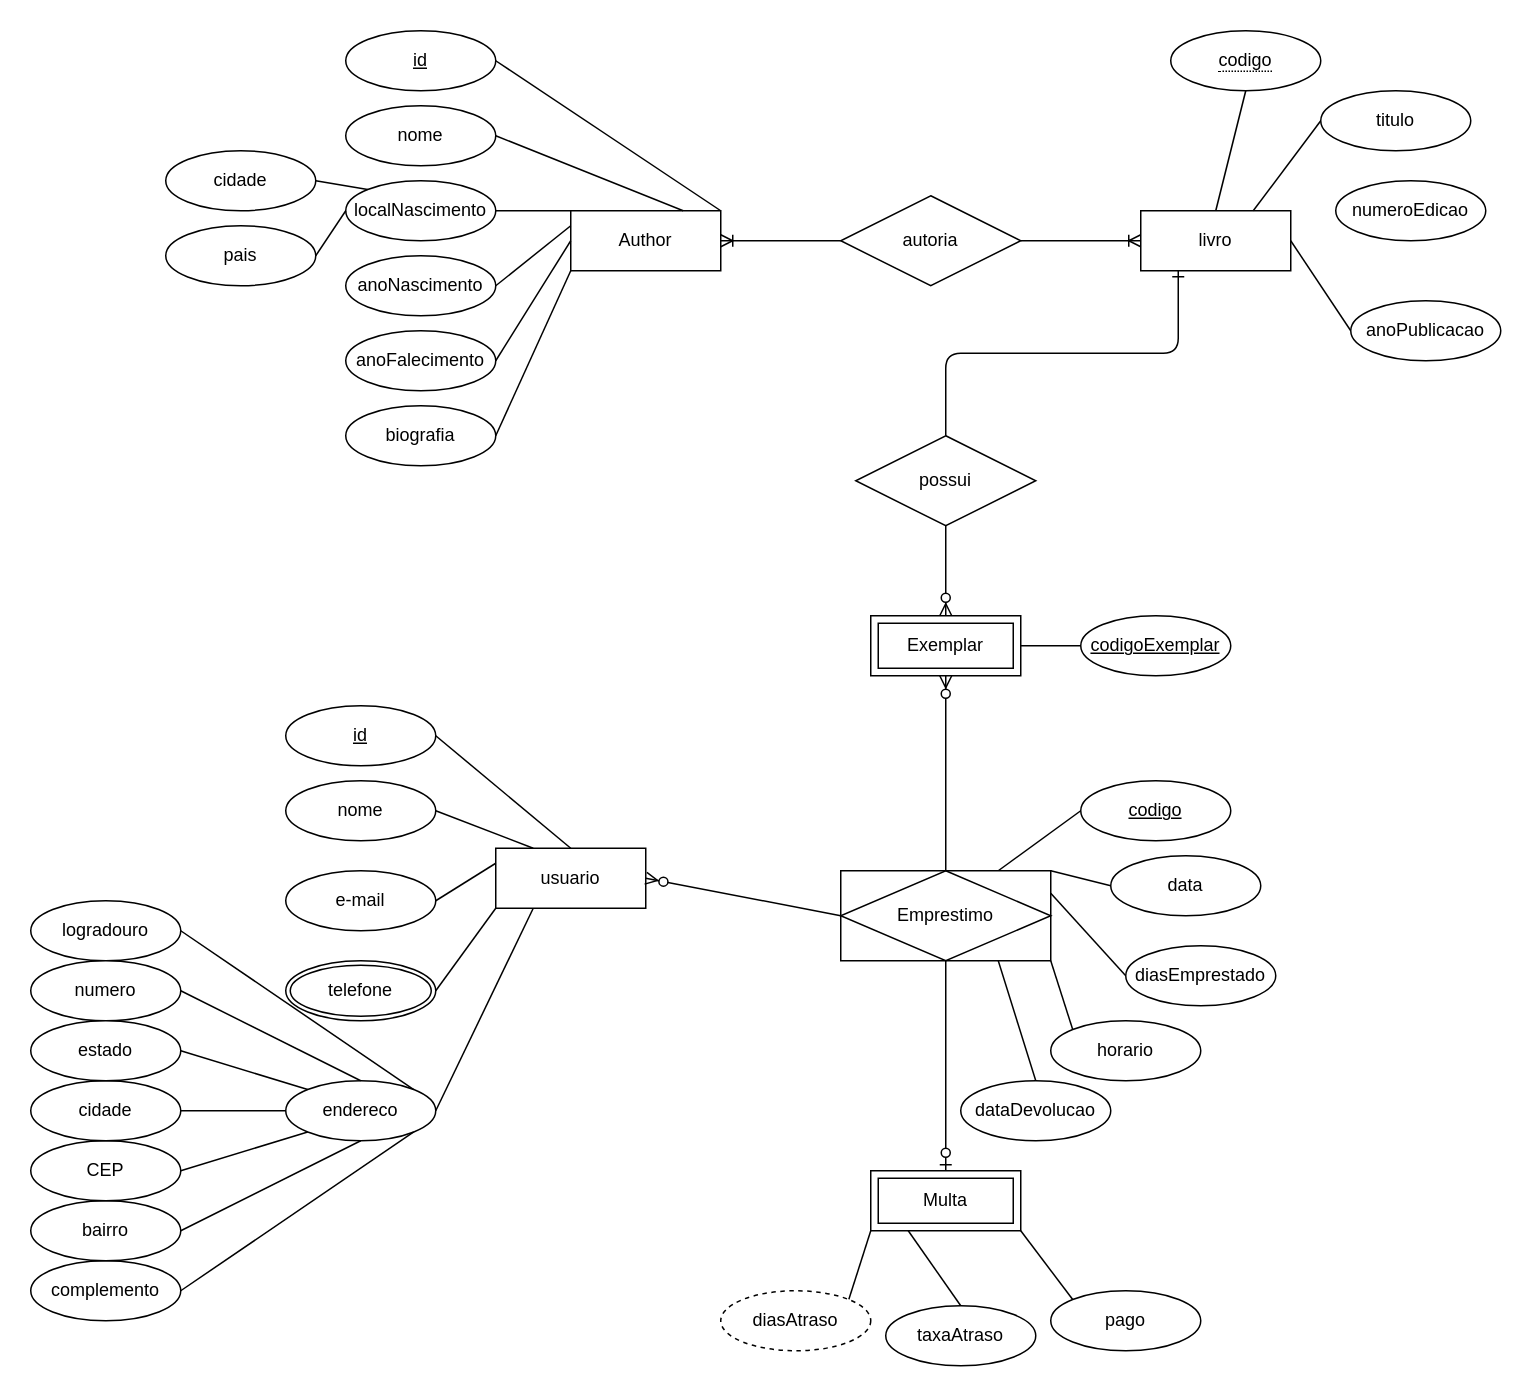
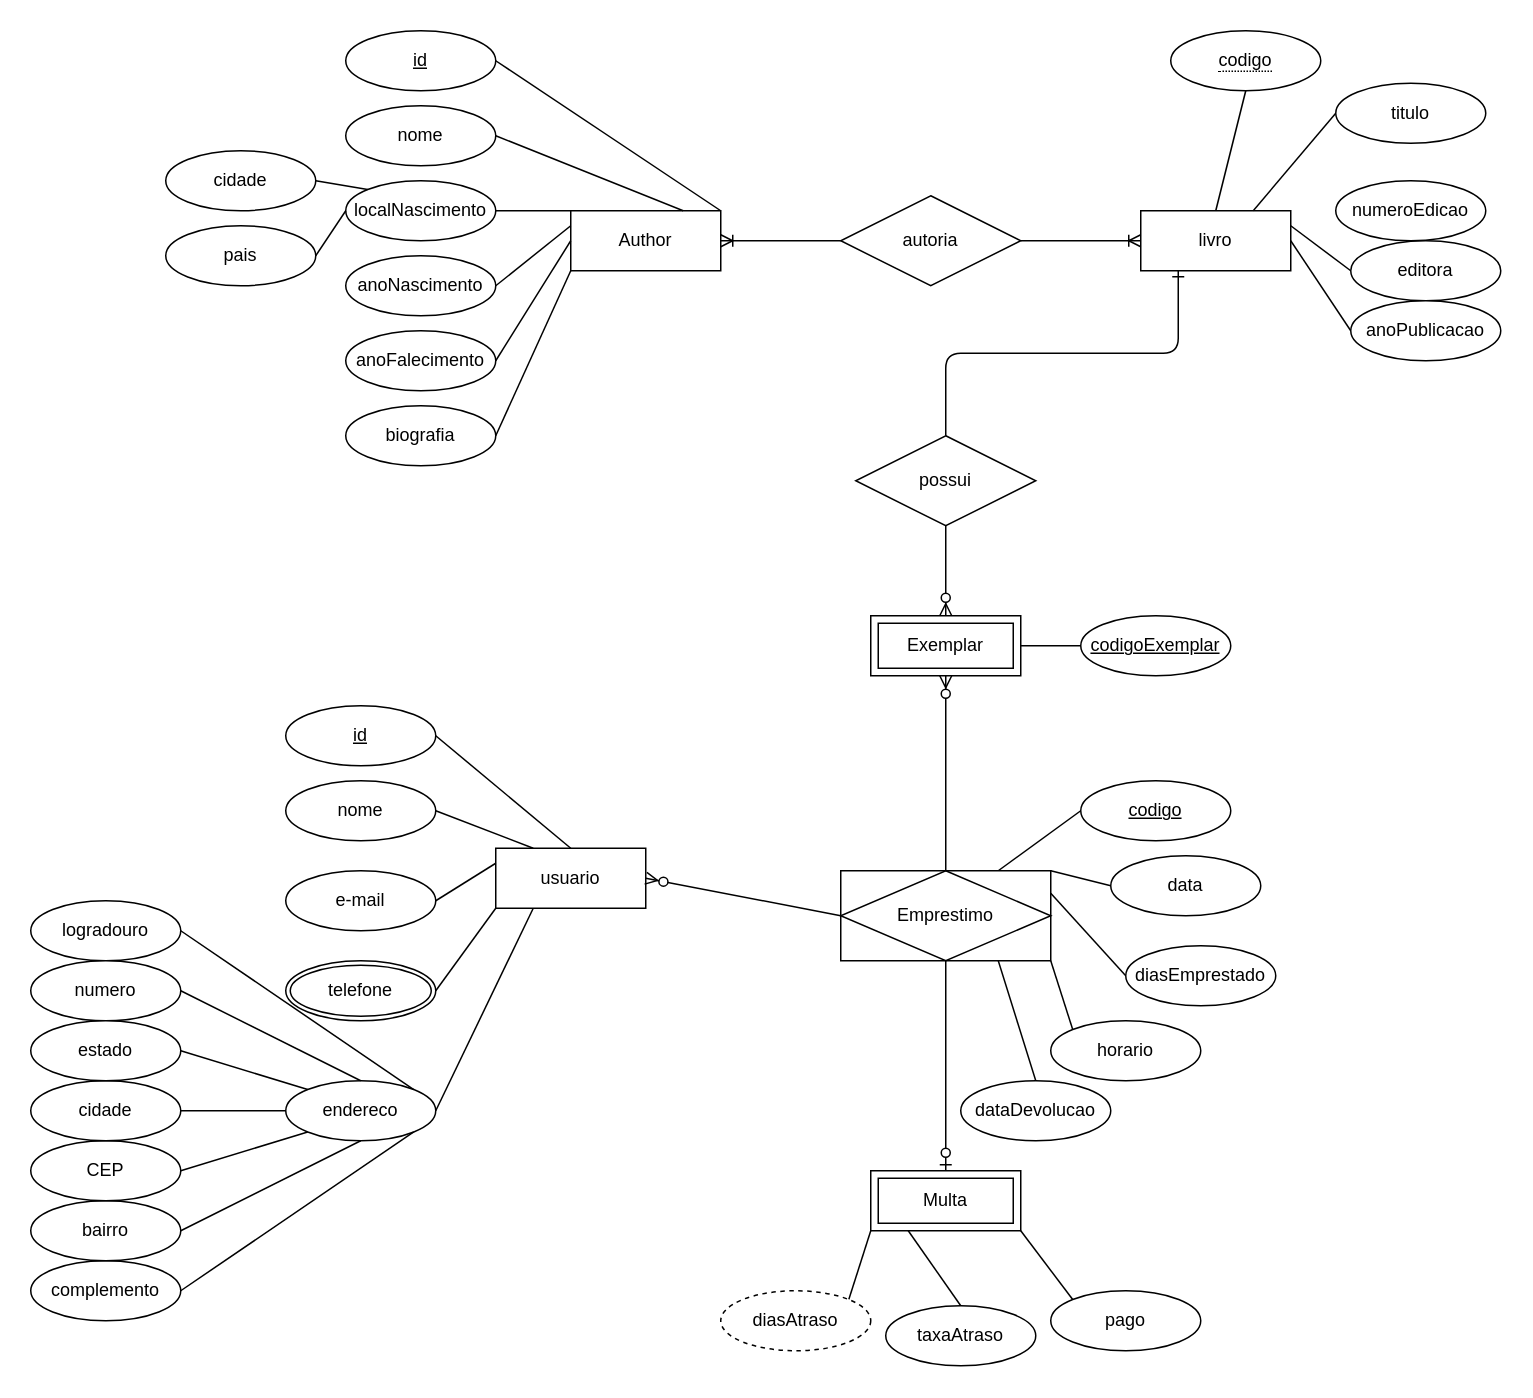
node "titulo": moved (1396, 121) -> (1411, 113)
edge "livro" -- "editora": added
node "editora": added
